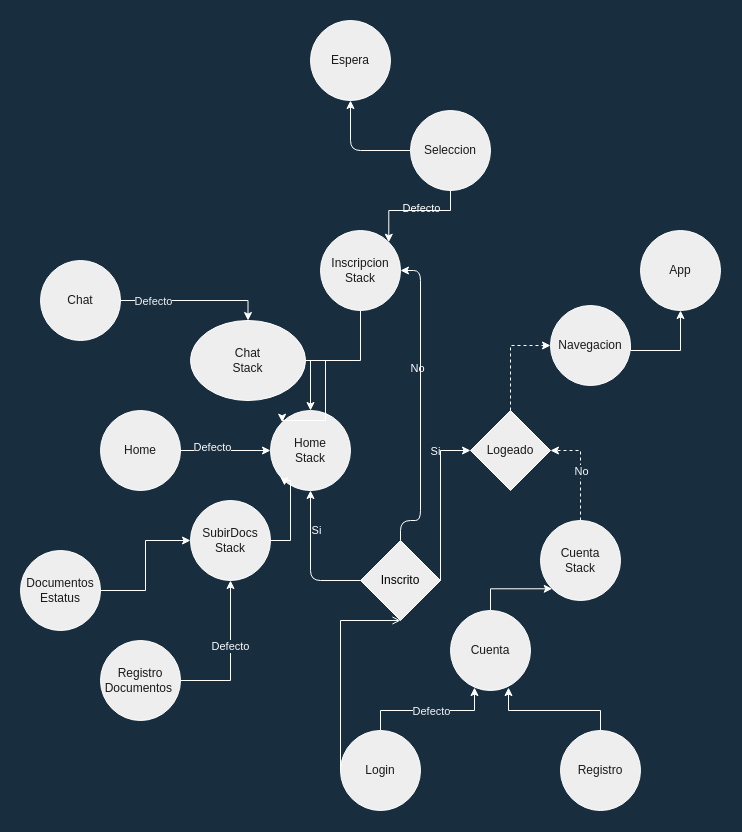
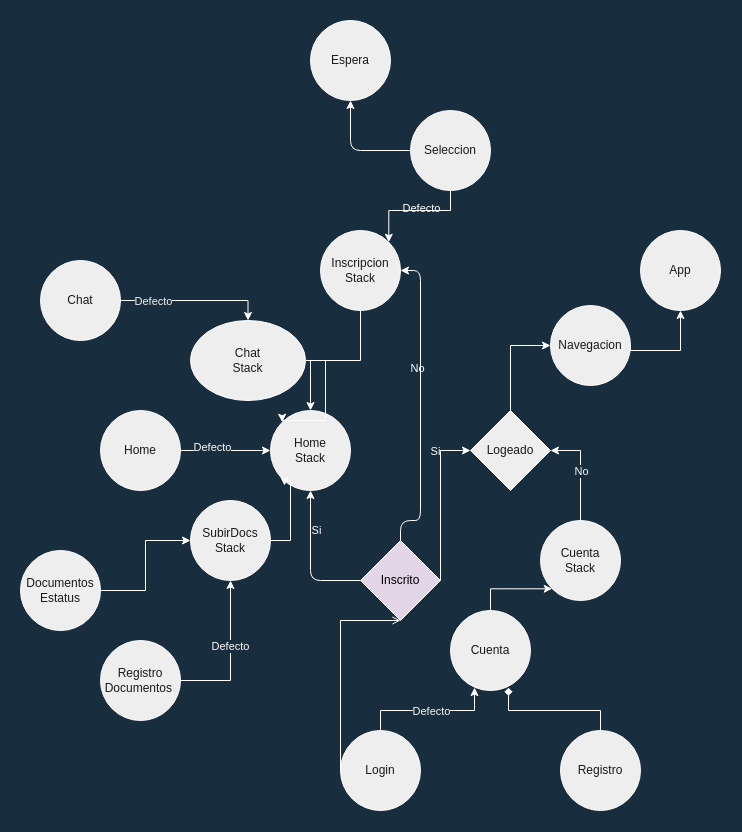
edge "Logeado" -> "Navegacion": style dashed -> solid
edge "Cuenta Stack" -> "Logeado": style dashed -> solid
node "Inscrito": fillcolor #eeeeee -> #e1d5e7
edge "Registro" -> "Cuenta": arrowhead classic -> diamond
